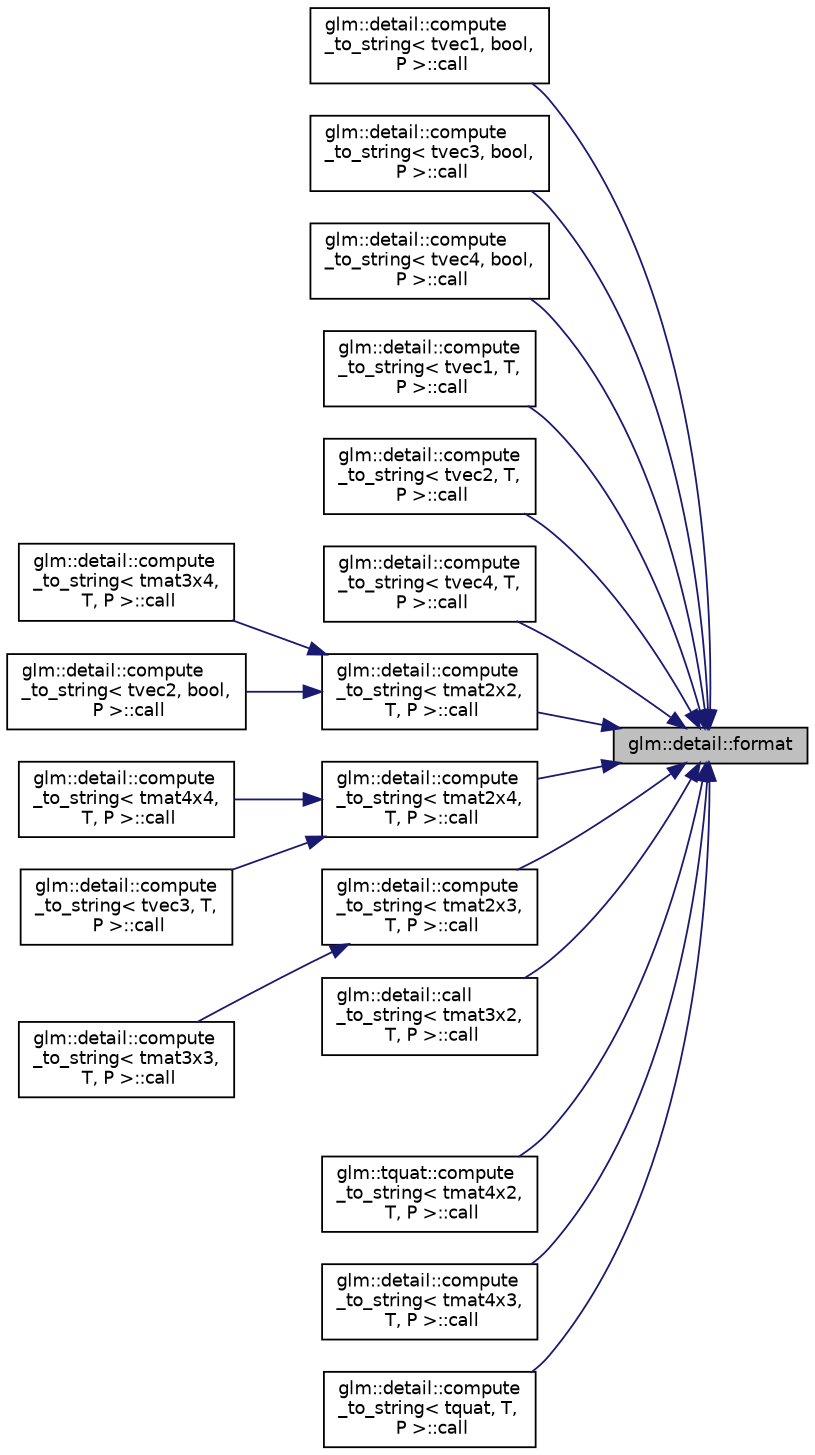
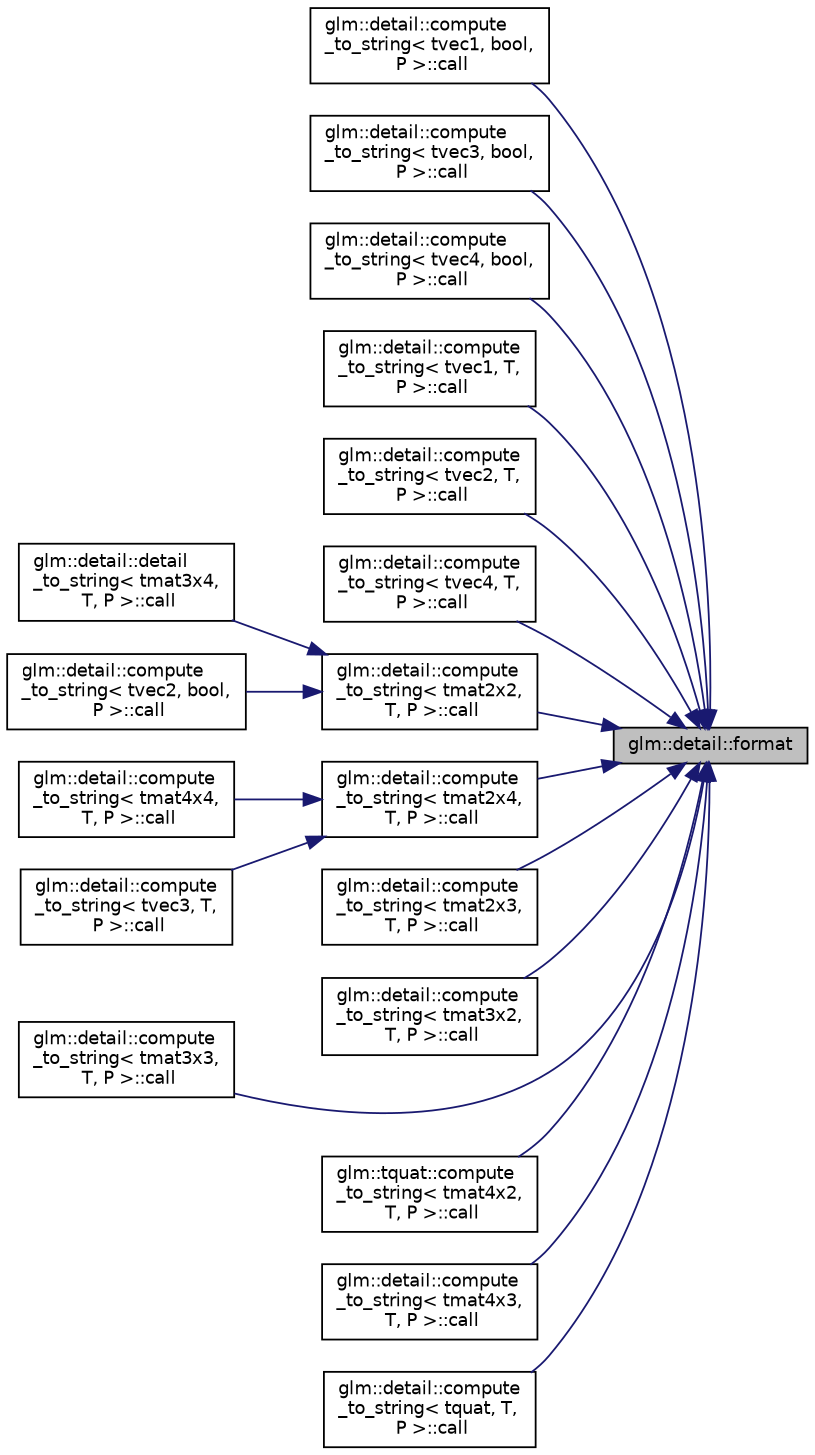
node "glm::detail::compute _to_string< tmat3x4, T, P >::call": label "glm::detail::compute _to_string< tmat3x4, T, P >::call" -> "glm::detail::detail _to_string< tmat3x4, T, P >::call"
edge "glm::detail::compute _to_string< tmat3x3, T, P >::call" -> "glm::detail::compute _to_string< tmat2x3, T, P >::call": now "glm::detail::compute _to_string< tmat3x3, T, P >::call" -> "glm::detail::format"
node "glm::detail::call _to_string< tmat3x2, T, P >::call": label "glm::detail::call _to_string< tmat3x2, T, P >::call" -> "glm::detail::compute _to_string< tmat3x2, T, P >::call"
